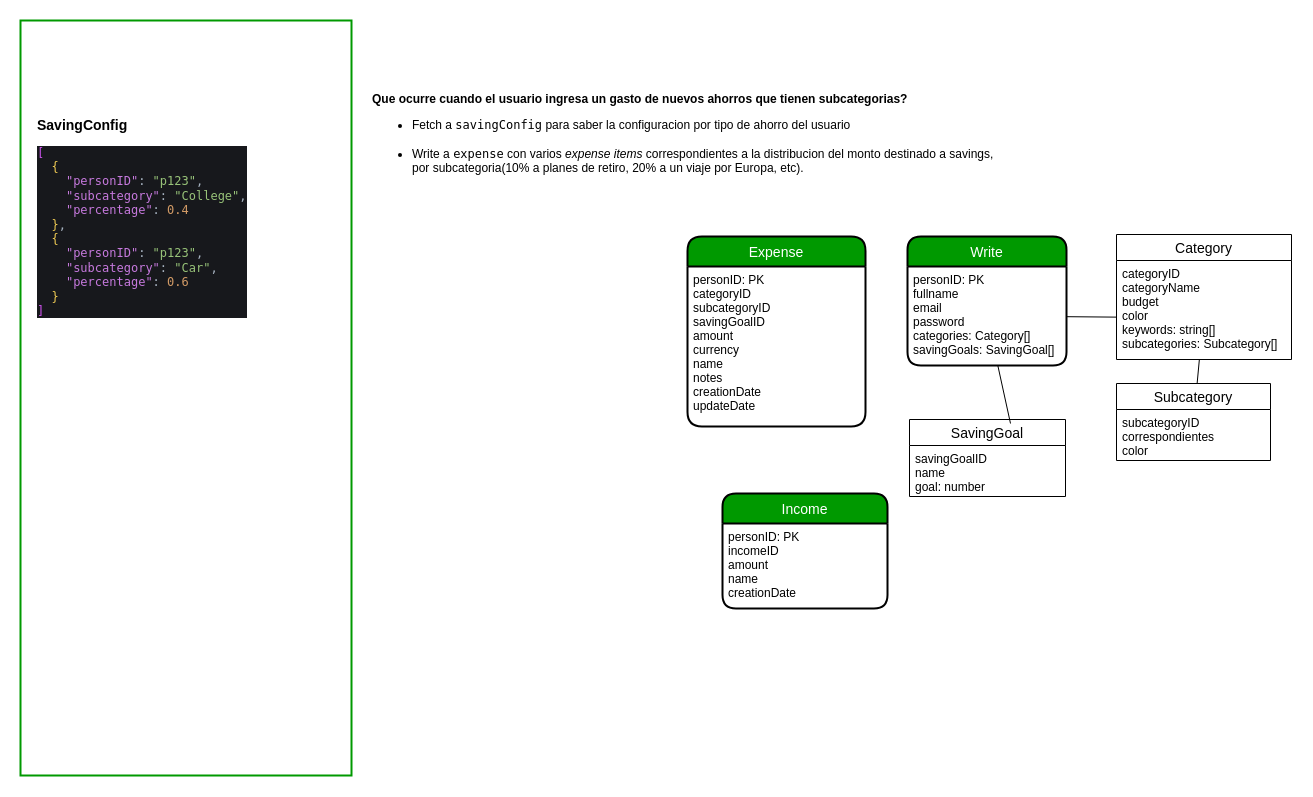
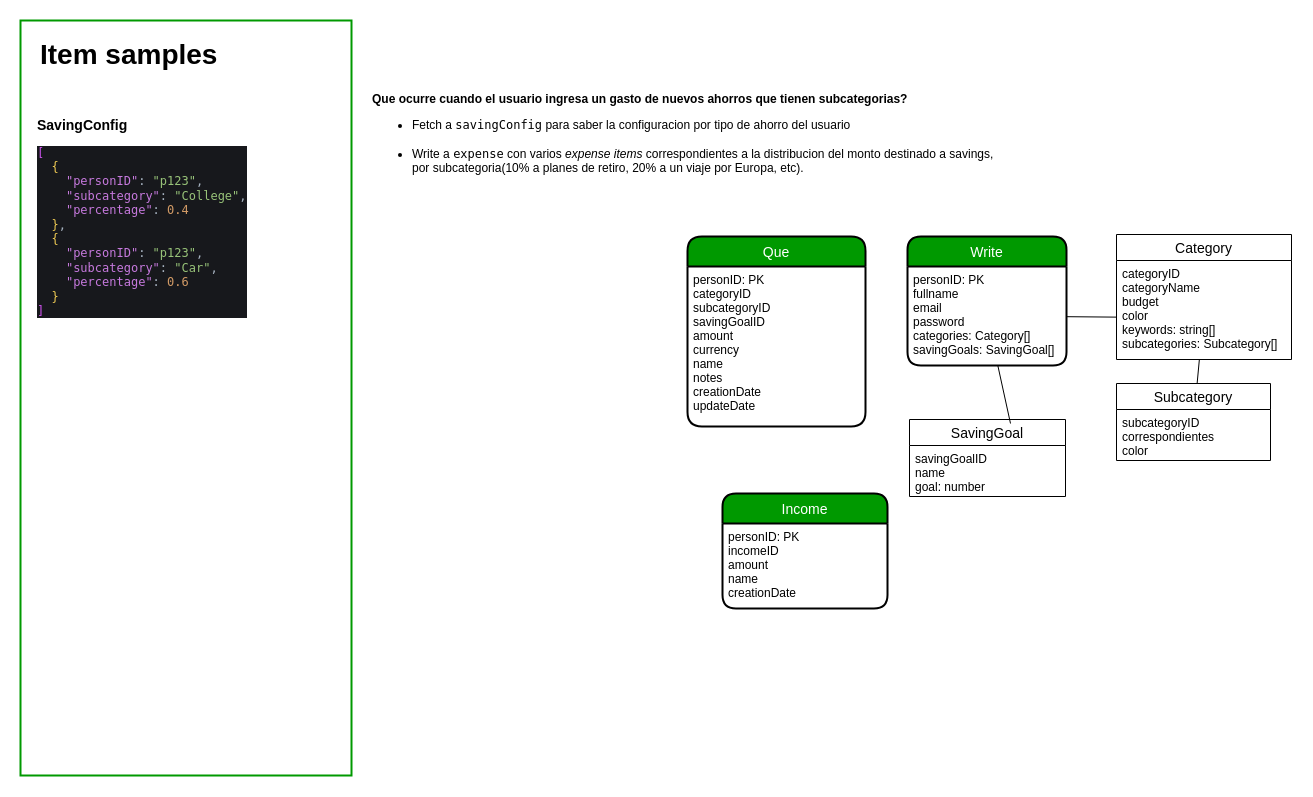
node "Item samples": added
node "Expense": label "Expense" -> "Que"
